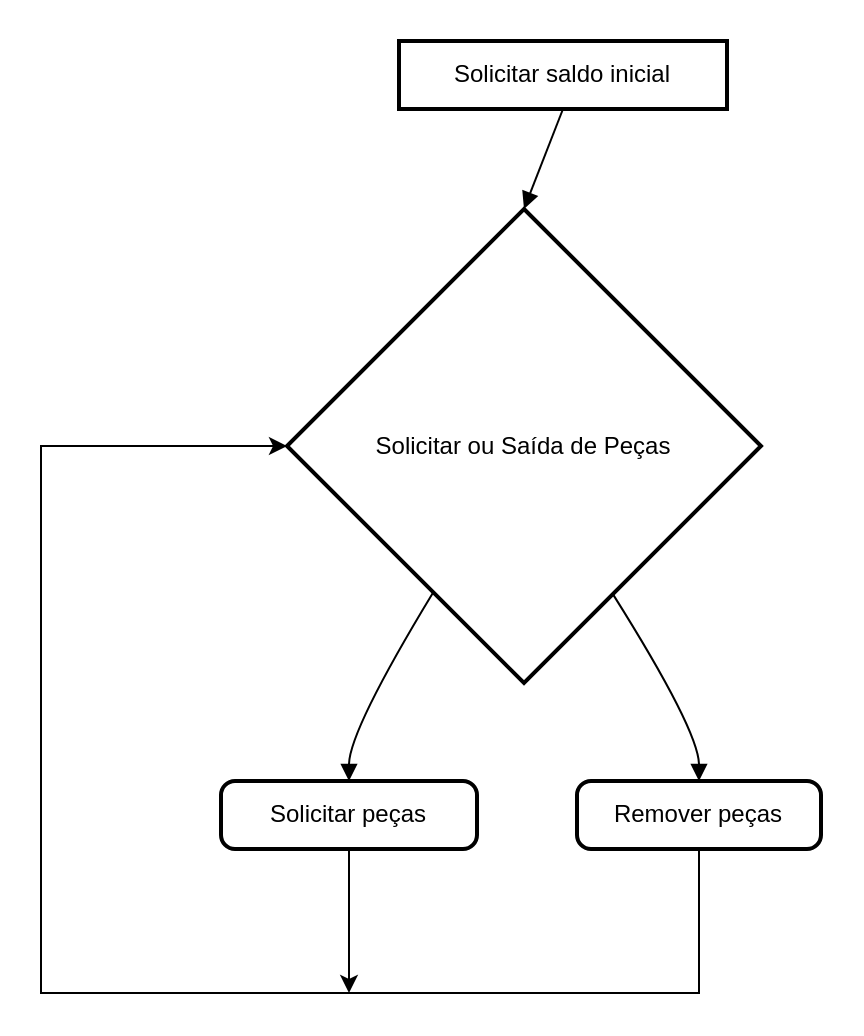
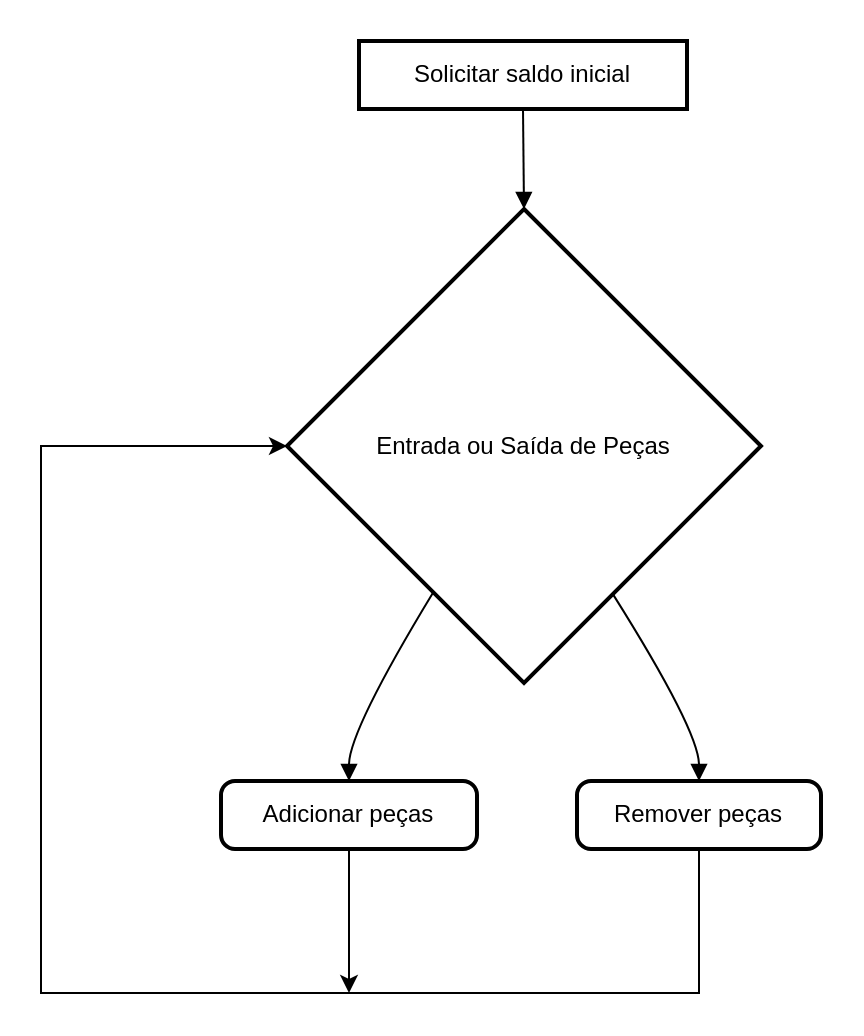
node "Solicitar saldo inicial": moved (563, 75) -> (523, 75)
node "Solicitar ou Saída de Peças": label "Solicitar ou Saída de Peças" -> "Entrada ou Saída de Peças"
node "Solicitar peças": label "Solicitar peças" -> "Adicionar peças"
